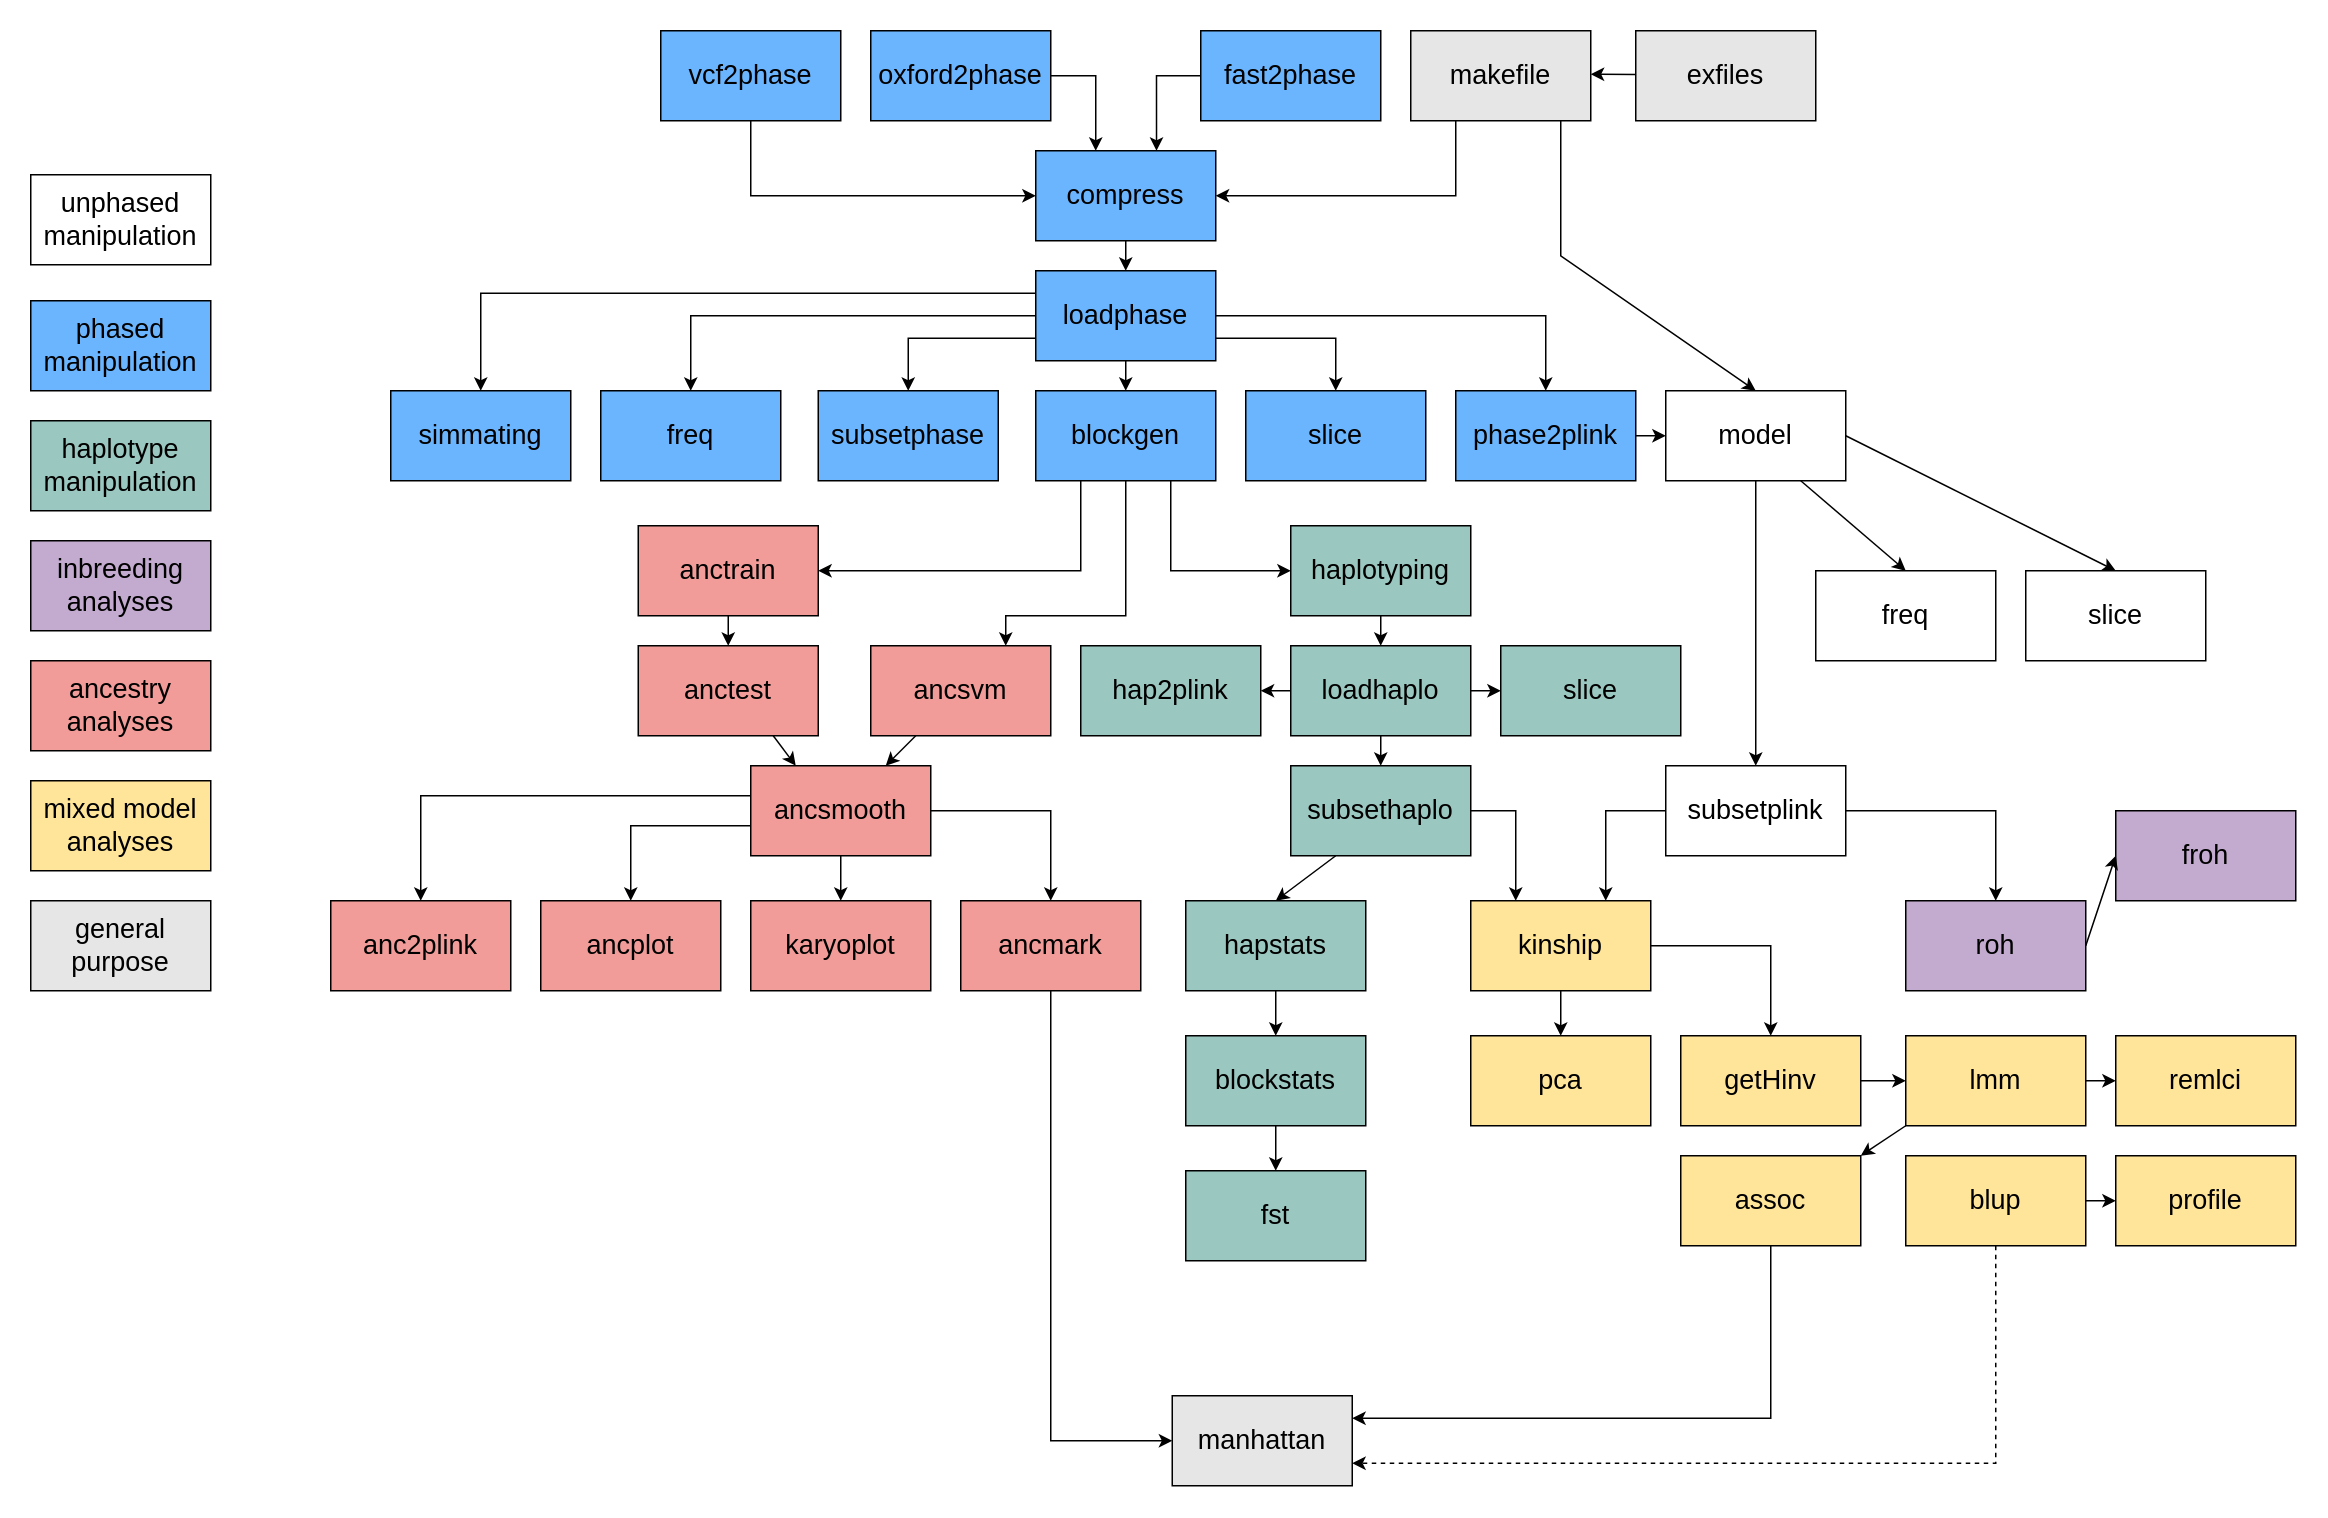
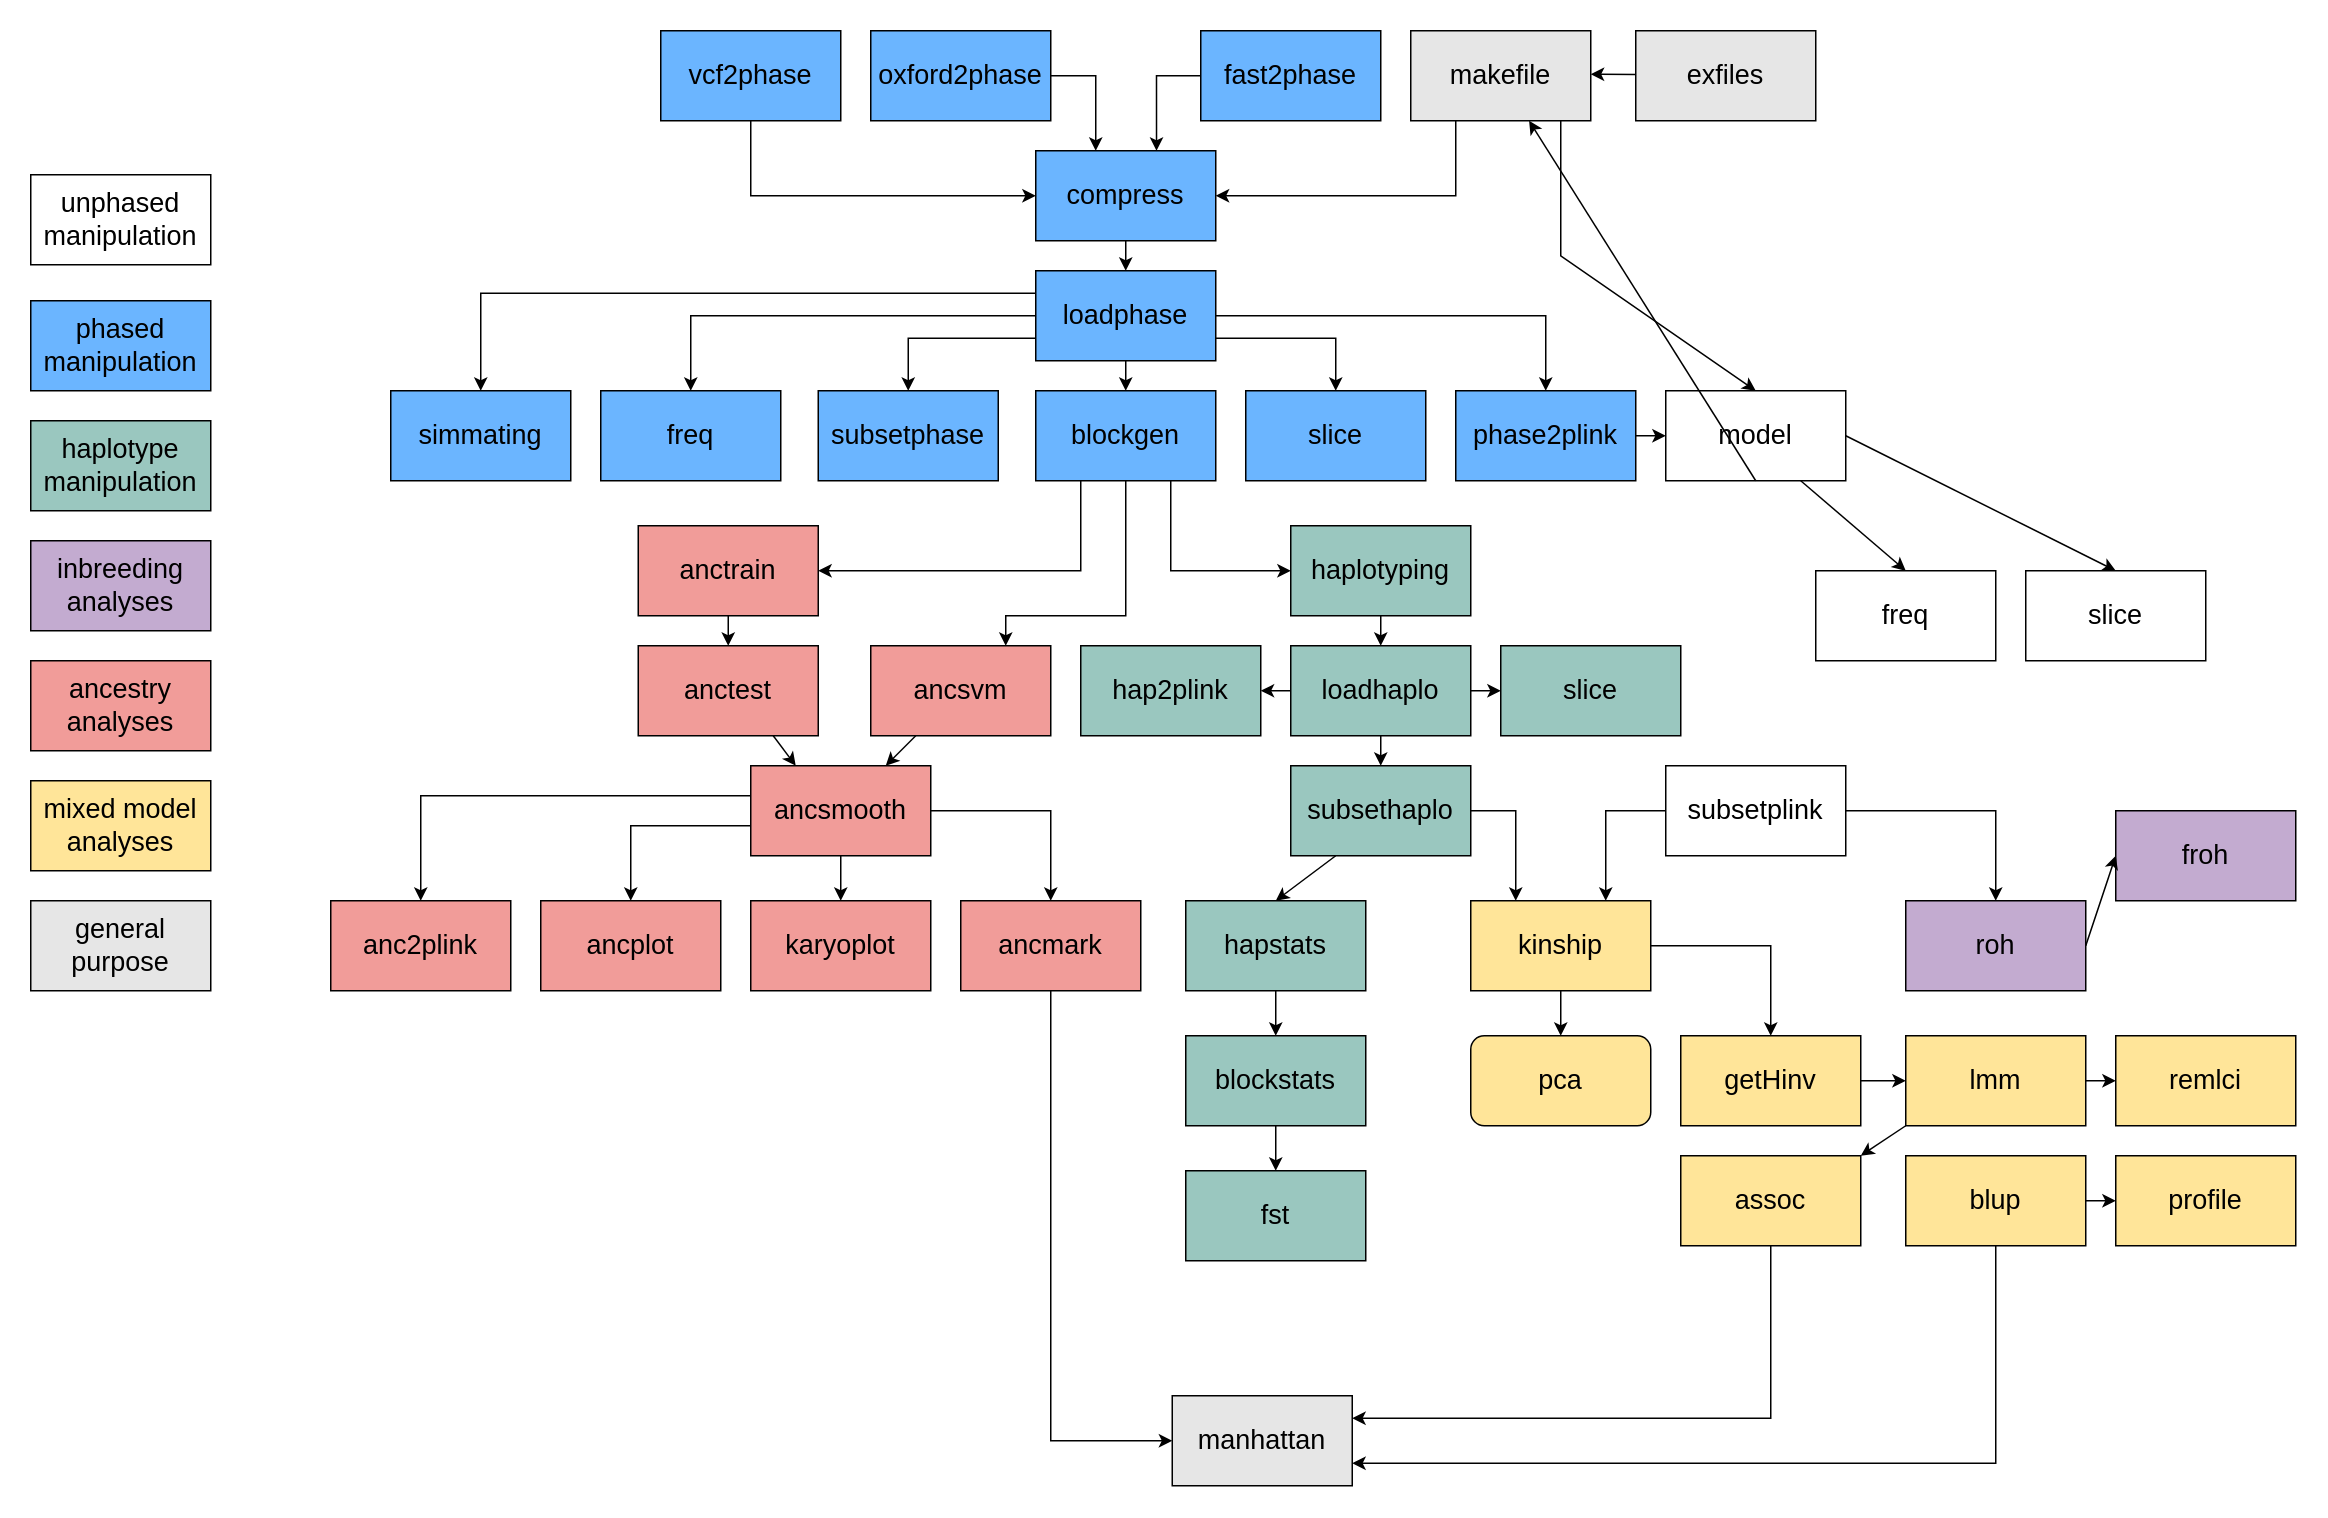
edge "model" -> "subsetplink": now "model" -> "makefile"
node "pca": shape rectangle -> rounded rectangle
edge "blup" -> "manhattan": style dashed -> solid
